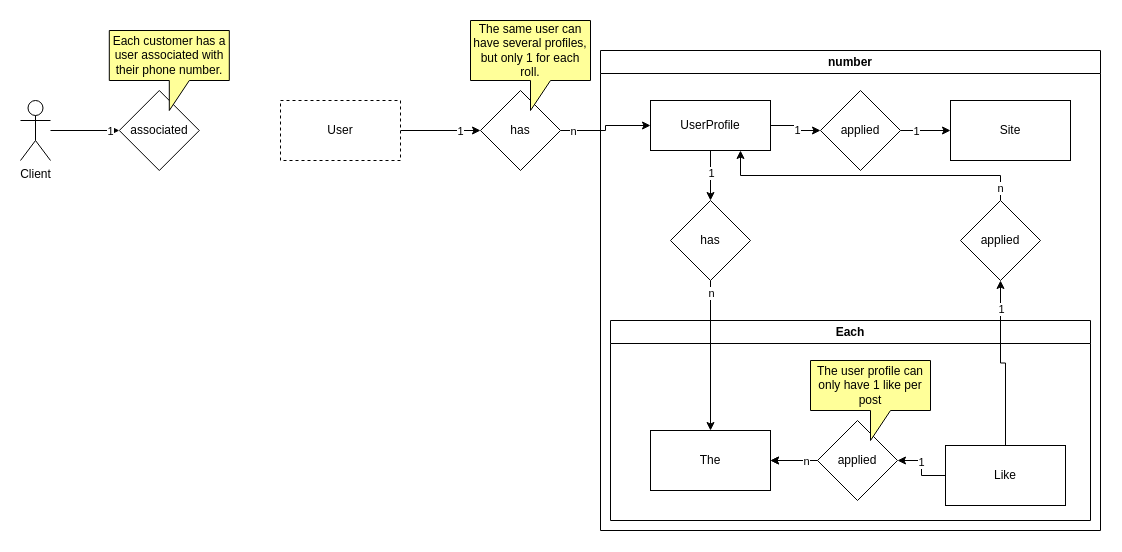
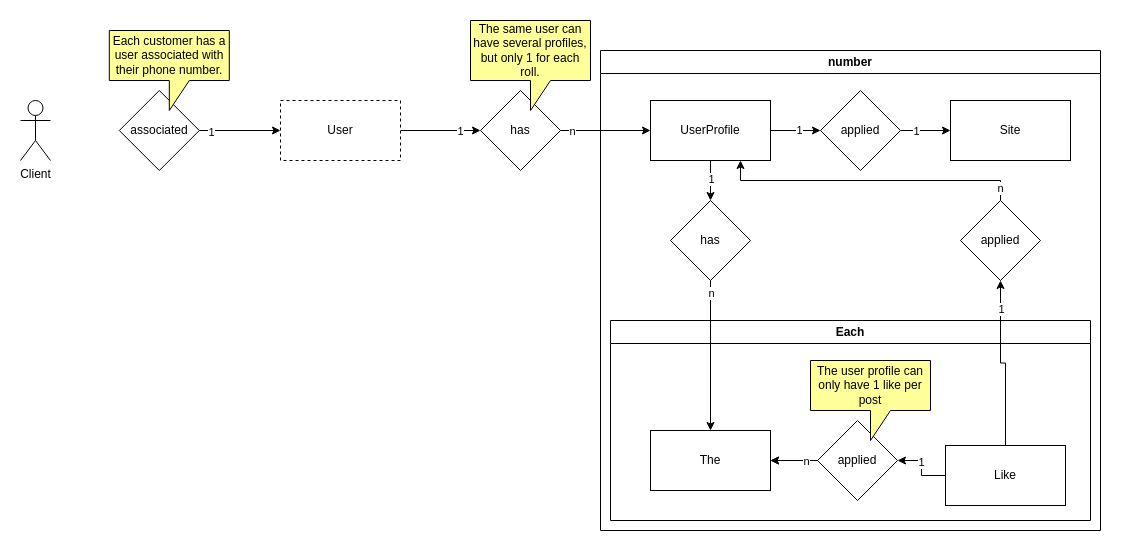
node "UserProfile": size 120x50 -> 120x60
edge "Client" -> "associated": removed, label "1"
edge "associated" -> "User": added, label "1"
